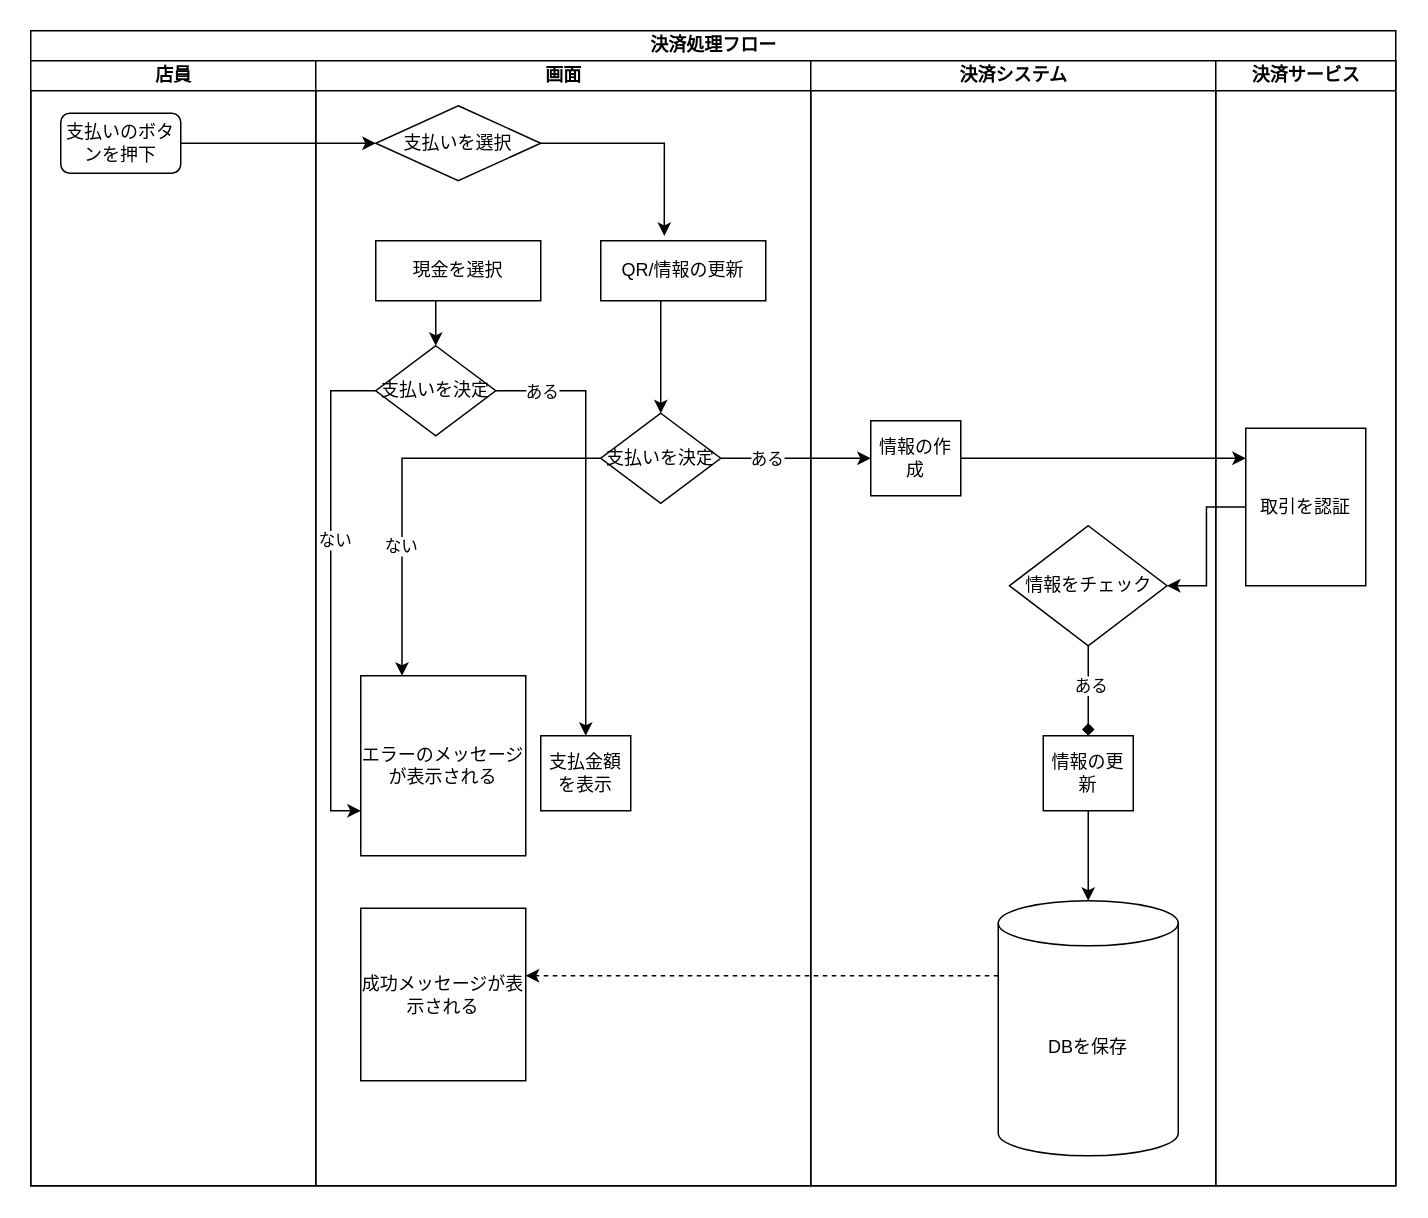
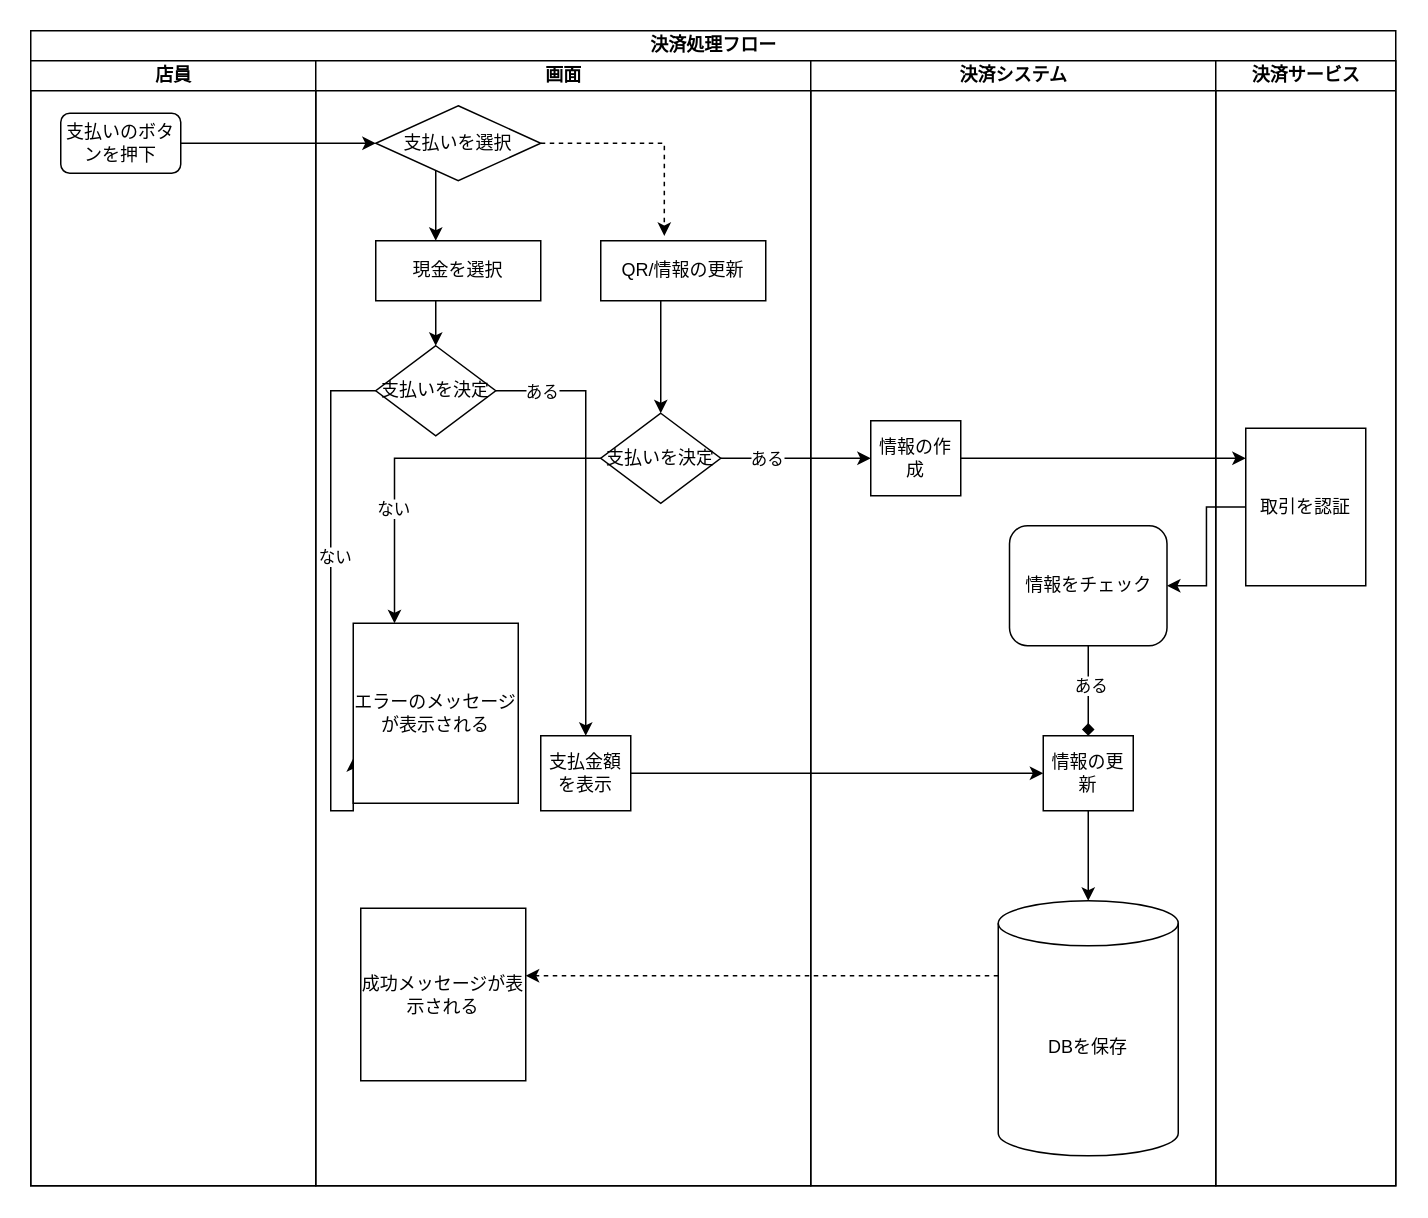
edge "支払いを選択" -> "QR/情報の更新": style solid -> dashed
edge "支払いを選択" -> "現金を選択": added
node "情報をチェック": shape diamond -> rounded rectangle
node "エラーのメッセージが表示される": moved (443, 766) -> (436, 713)
edge "支払金額を表示" -> "情報の更新": added
